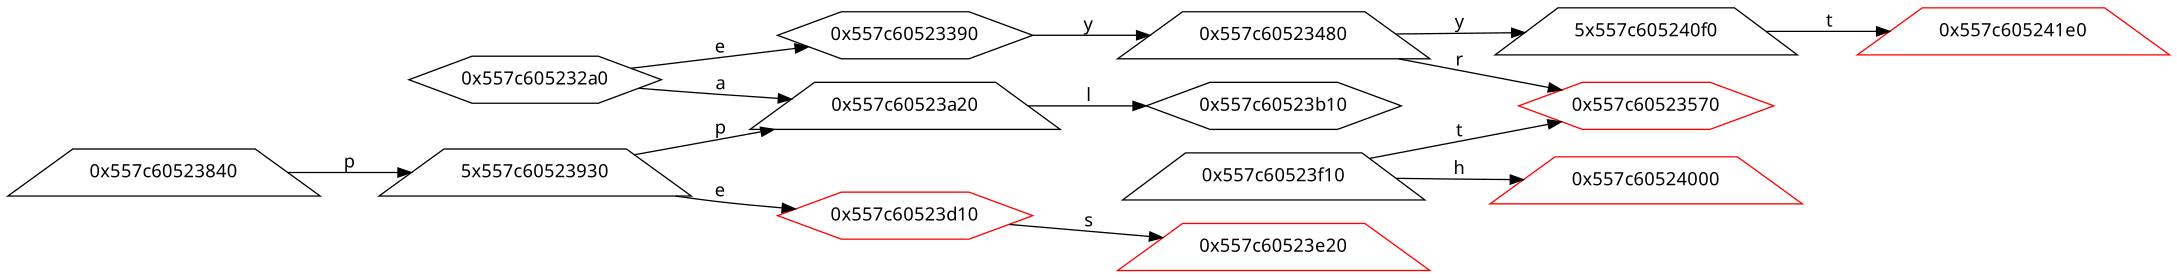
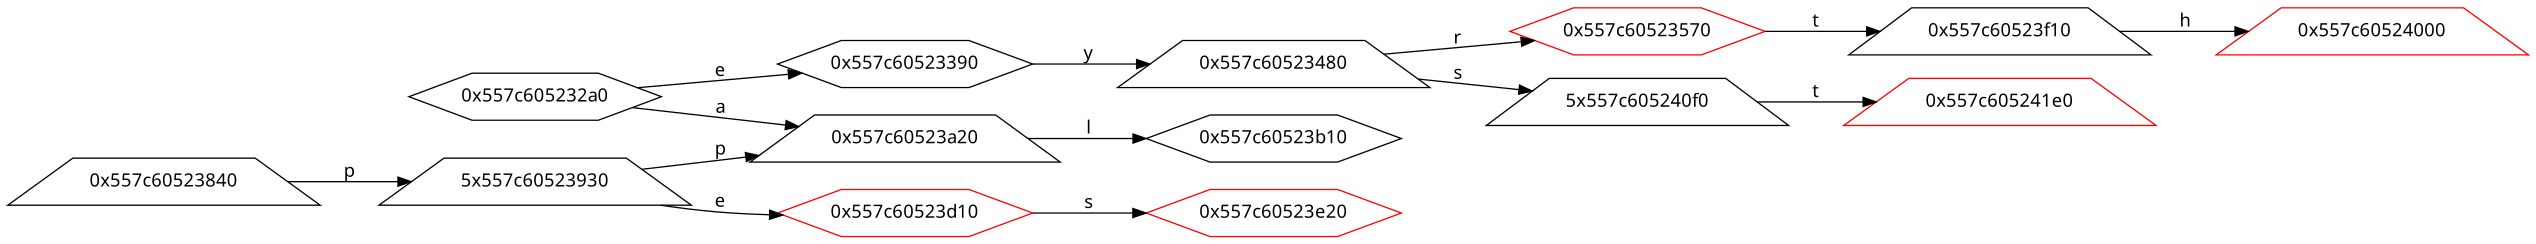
edge "0x557c60523480" -> "5x557c605240f0": label "y" -> "s"
edge "0x557c60523f10" -> "0x557c60523570": reversed
node "0x557c60523e20": shape trapezium -> hexagon
